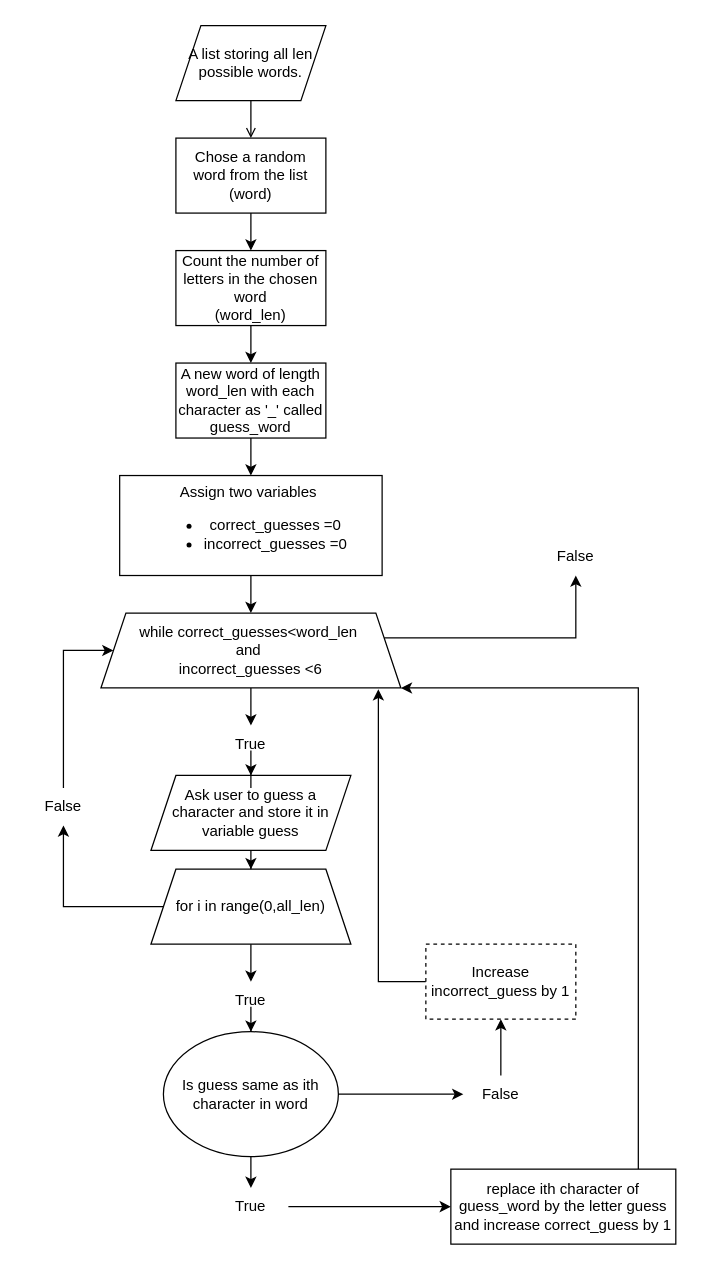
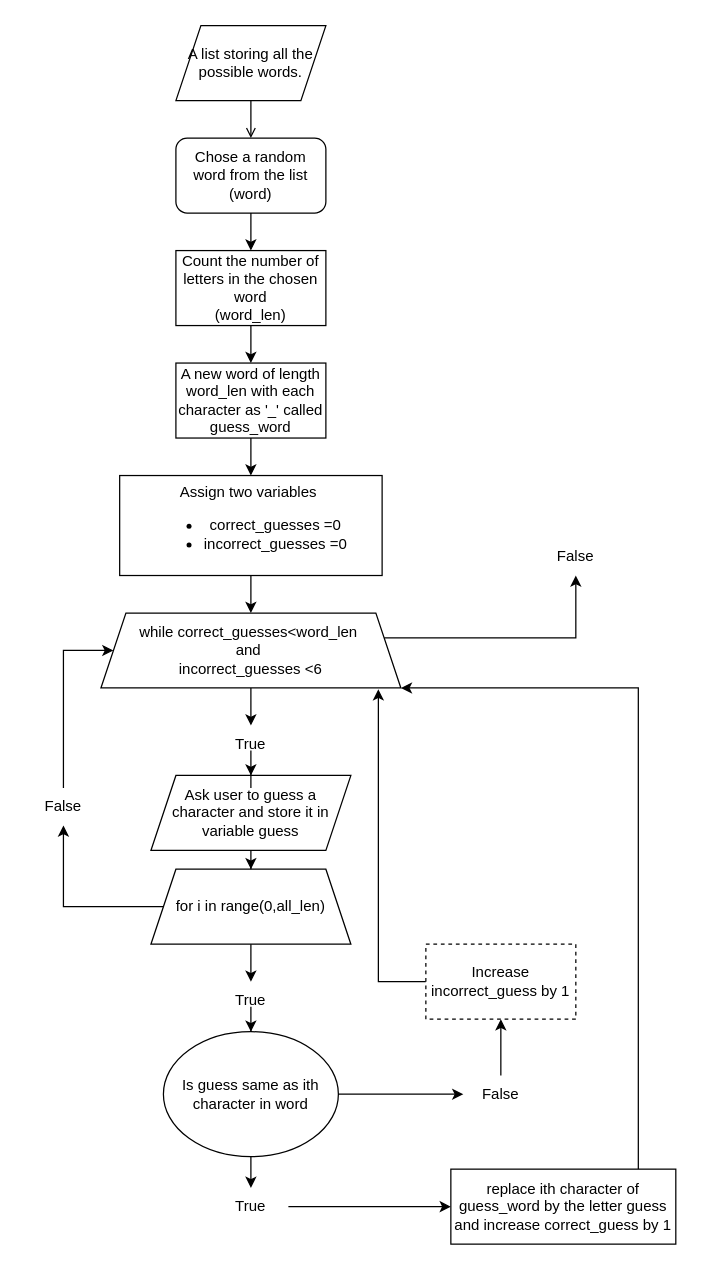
node "A list storing all len possible words.": label "A list storing all len possible words." -> "A list storing all the possible words."
node "Chose a random word from the list (word)": shape rectangle -> rounded rectangle
